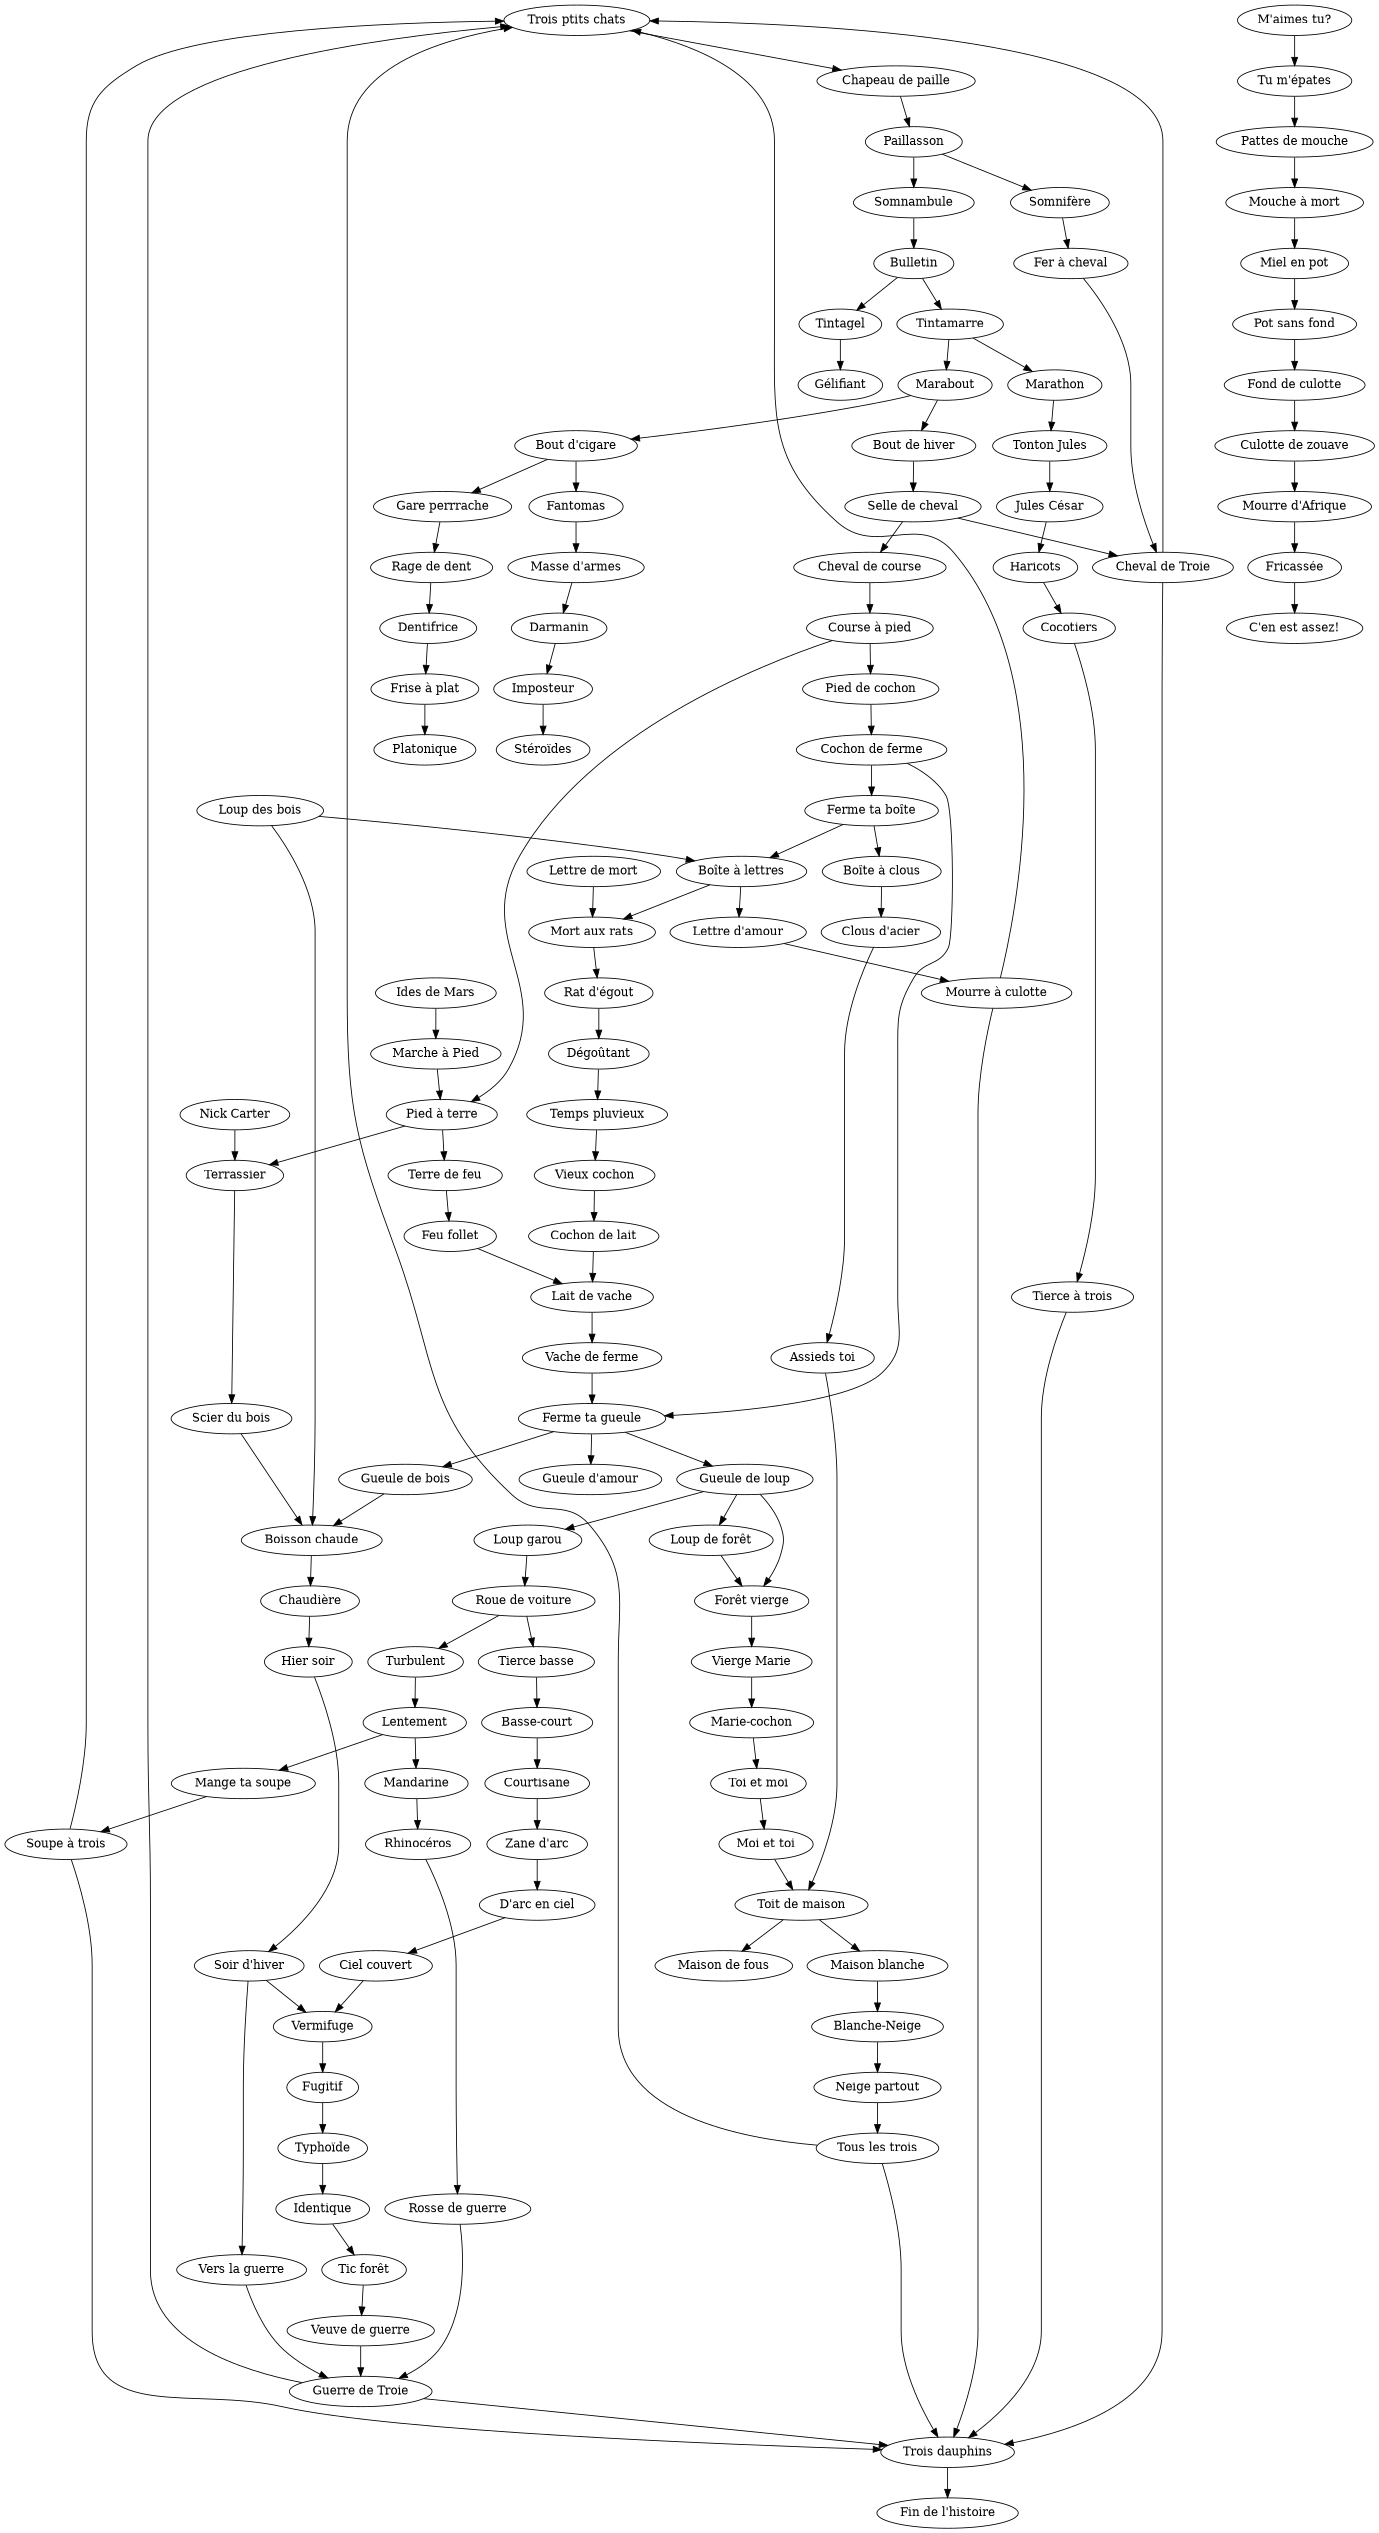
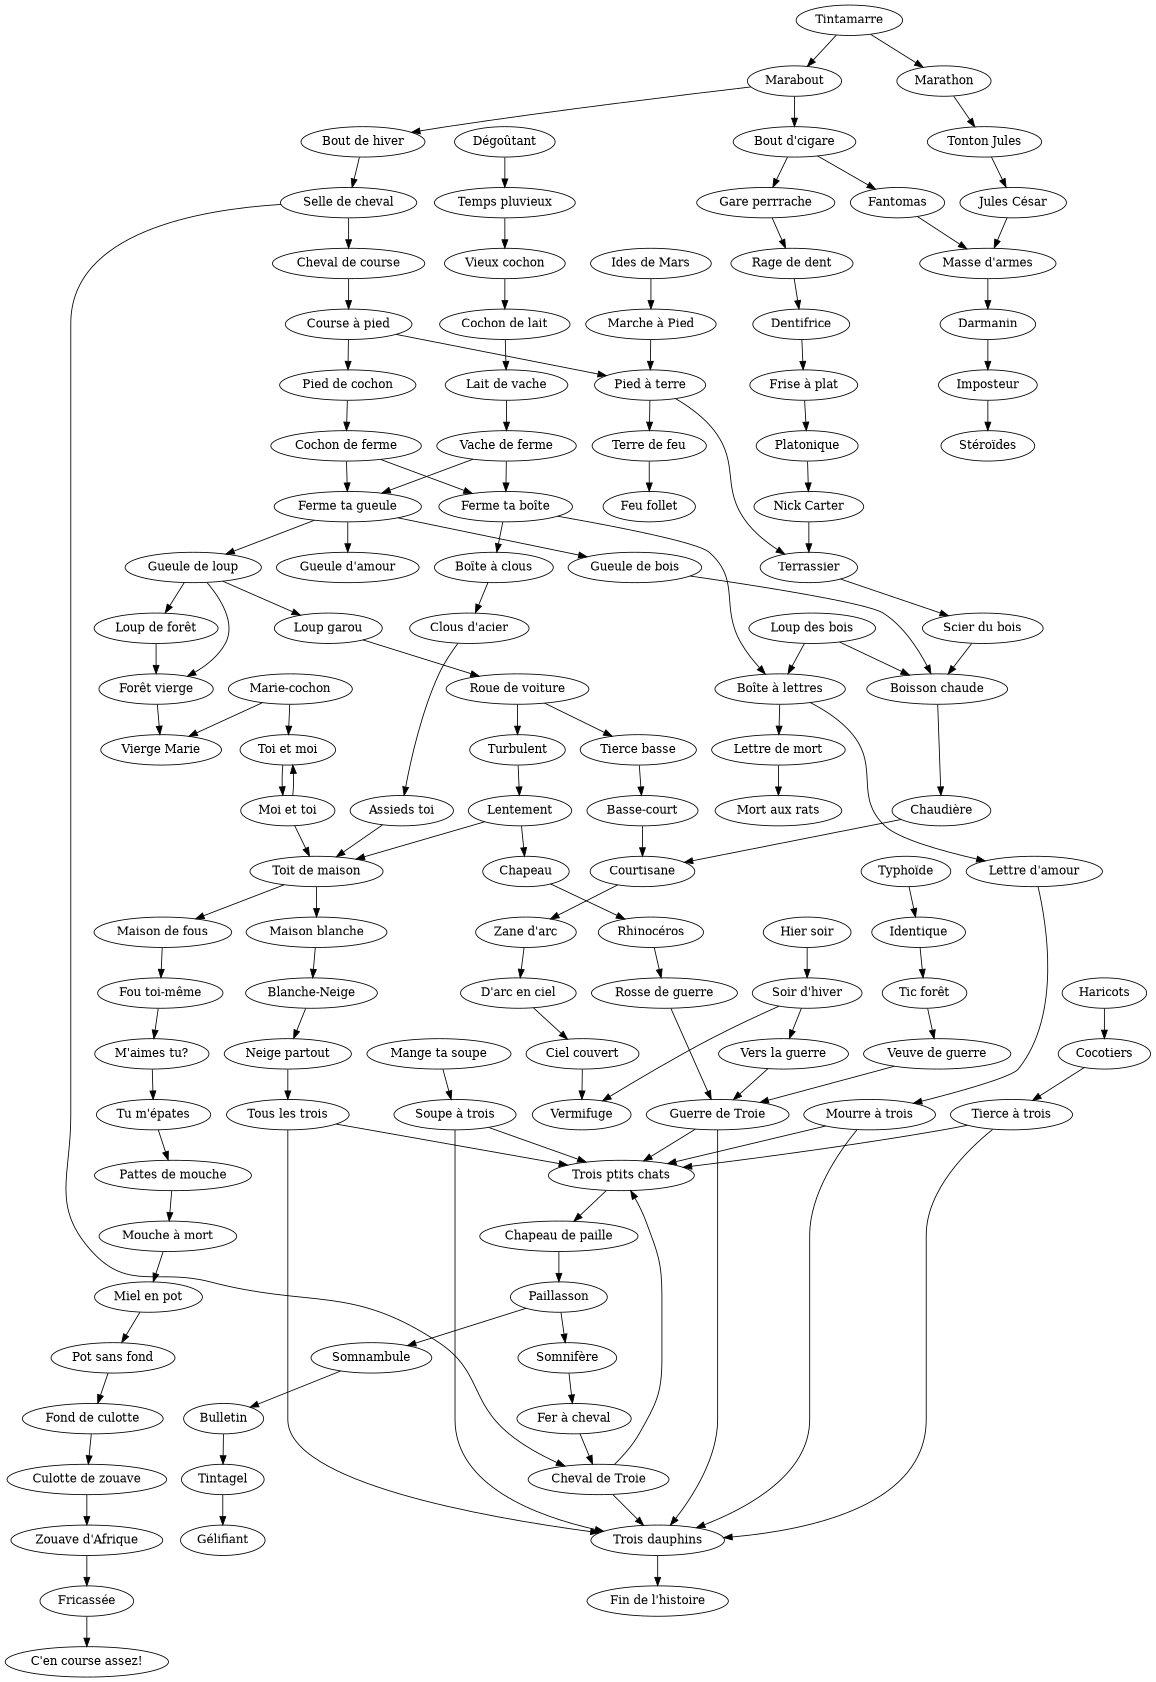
edge "Bulletin" -> "Tintamarre": removed
edge "Vache de ferme" -> "Ferme ta boîte": added
edge "Platonique" -> "Nick Carter": added
node "Mourre d'Afrique": label "Mourre d'Afrique" -> "Zouave d'Afrique"
edge "Jules César" -> "Haricots": now "Jules César" -> "Masse d'armes"
node "C'en est assez!": label "C'en est assez!" -> "C'en course assez!"
edge "Moi et toi" -> "Toi et moi": added
edge "Boîte à lettres" -> "Mort aux rats": now "Boîte à lettres" -> "Lettre de mort"
node "Fou toi-même": added
node "Rat d'égout": removed
node "Mourre à culotte": label "Mourre à culotte" -> "Mourre à trois"
edge "Tierce à trois" -> "Trois ptits chats": added
edge "Feu follet" -> "Lait de vache": removed
edge "Chaudière" -> "Hier soir": now "Chaudière" -> "Courtisane"
edge "Vierge Marie" -> "Marie-cochon": reversed
edge "Lentement" -> "Mange ta soupe": now "Lentement" -> "Toit de maison"
node "Mandarine": label "Mandarine" -> "Chapeau"
node "Fugitif": removed
